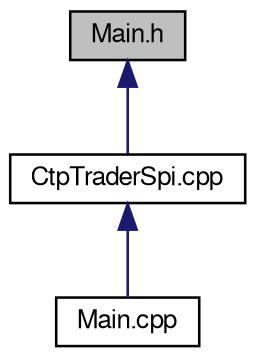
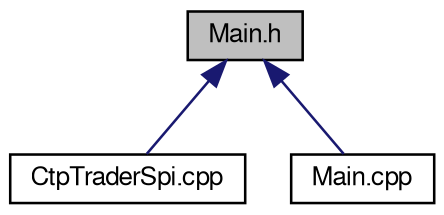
edge "Main.cpp" -> "CtpTraderSpi.cpp": now "Main.cpp" -> "Main.h"
